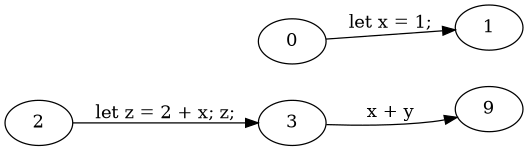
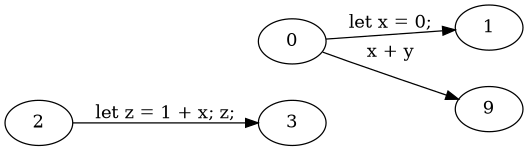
edge "0" -> "1": label "let x = 1;" -> "let x = 0;"
edge "2" -> "3": label "let z = 2 + x; z;" -> "let z = 1 + x; z;"
edge "3" -> "9": now "0" -> "9"
